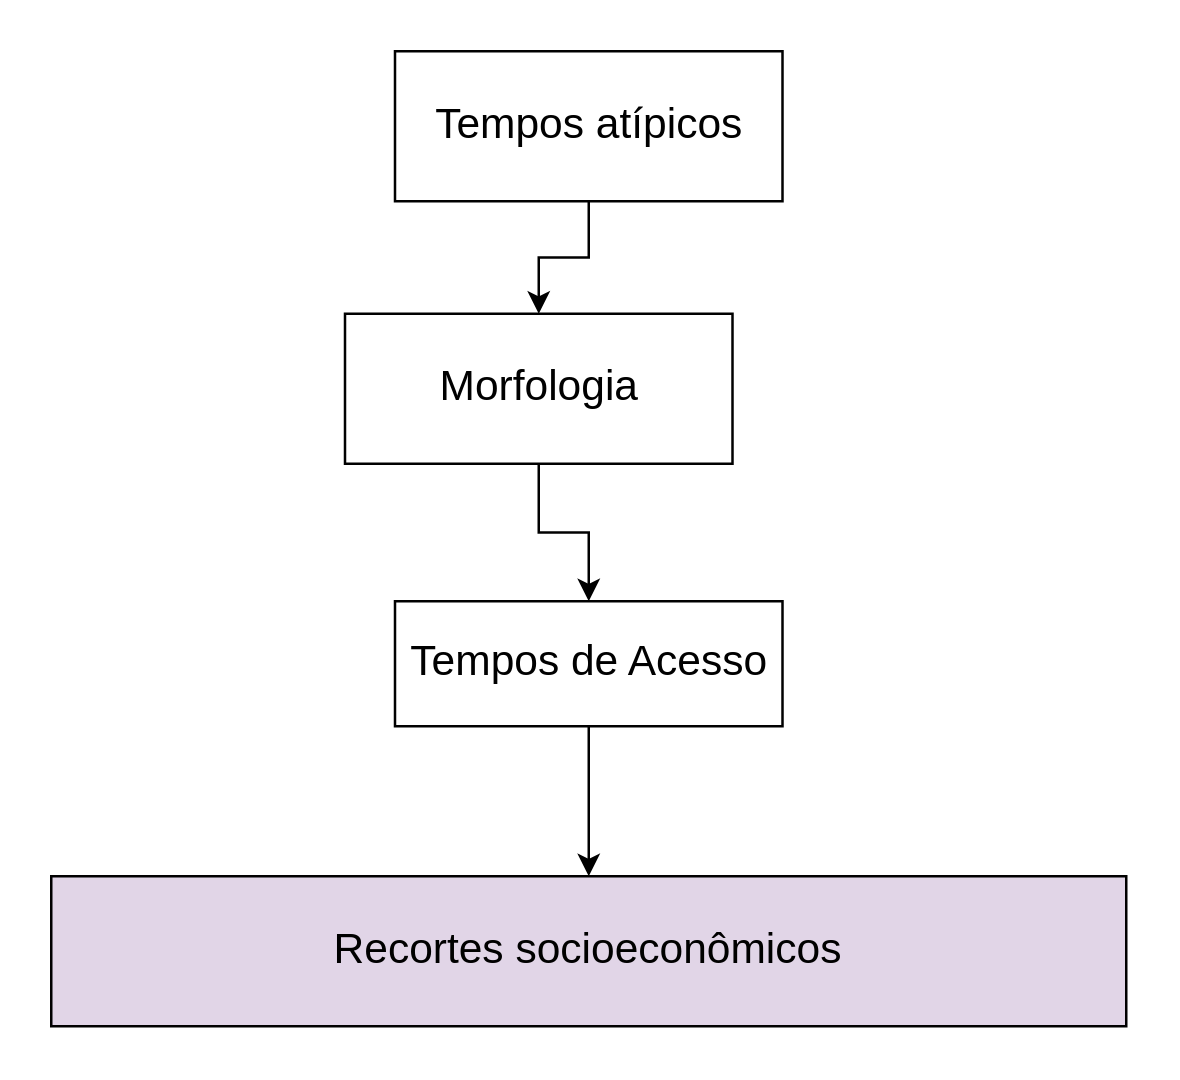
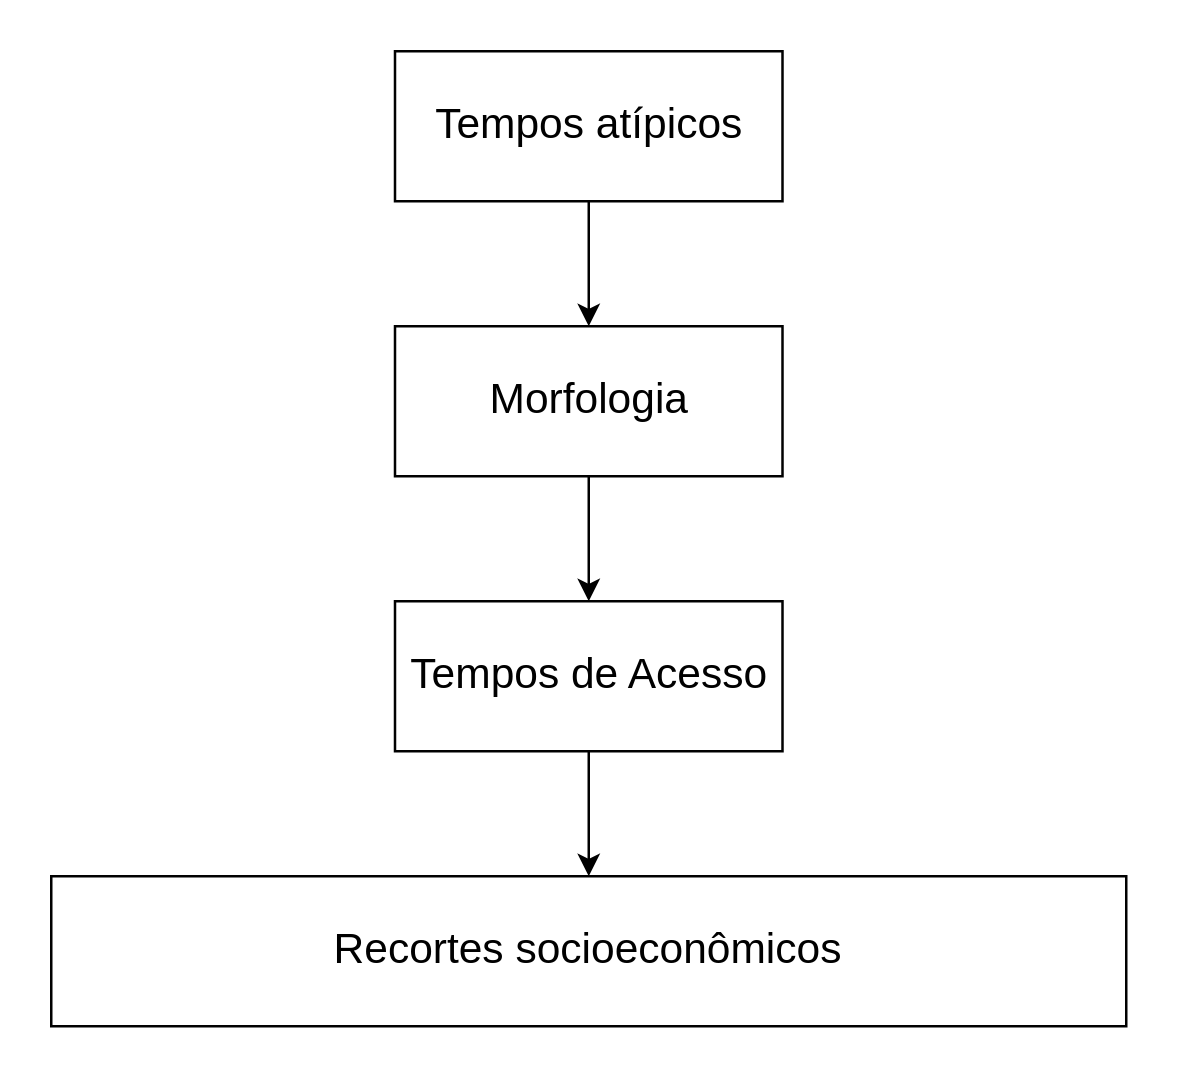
node "Morfologia": moved (539, 389) -> (589, 401)
node "Tempos de Acesso": size 388x125 -> 388x150
node "Recortes socioeconômicos": fillcolor #e1d5e7 -> #ffffff
